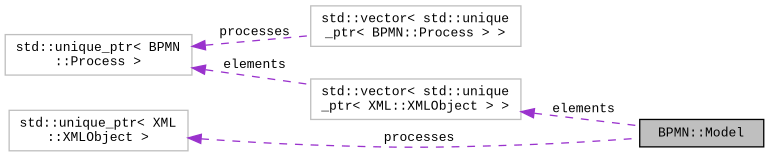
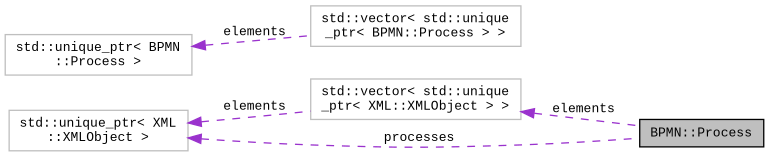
edge "std::vector< std::unique _ptr< BPMN::Process > >" -> "std::unique_ptr< BPMN ::Process >": label " processes" -> " elements"
edge "std::vector< std::unique _ptr< XML::XMLObject > >" -> "std::unique_ptr< BPMN ::Process >": now "std::vector< std::unique _ptr< XML::XMLObject > >" -> "std::unique_ptr< XML ::XMLObject >"
node "BPMN::Model": label "BPMN::Model" -> "BPMN::Process"
